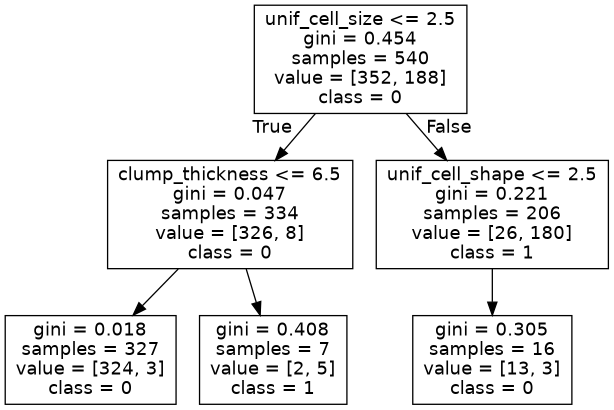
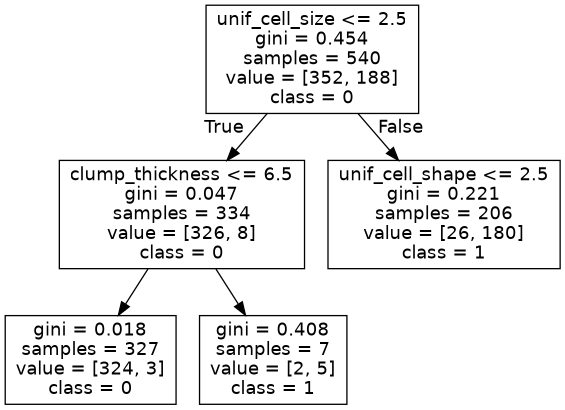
node "gini = 0.305 samples = 16 value = [13, 3] class = 0": removed
